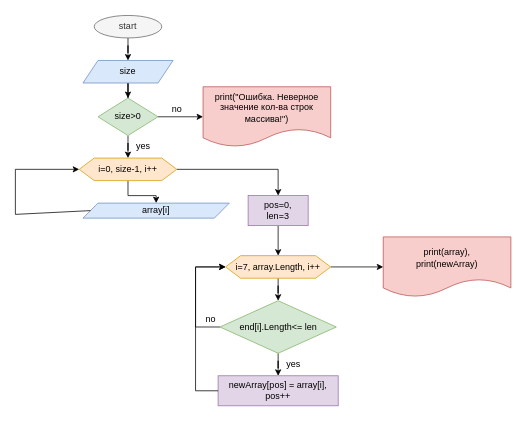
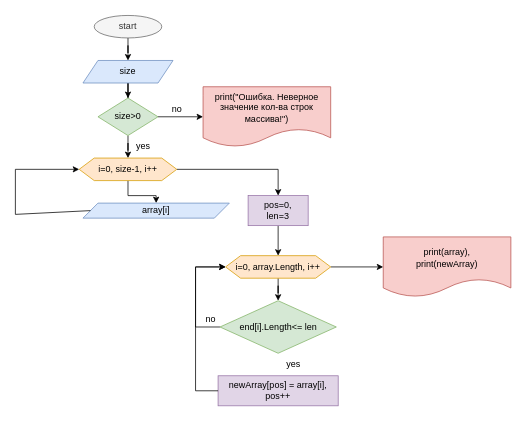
node "i=7, array.Length, i++": label "i=7, array.Length, i++" -> "i=0, array.Length, i++"
edge "end[i].Length<= len" -> "newArray[pos] = array[i], pos++": removed
